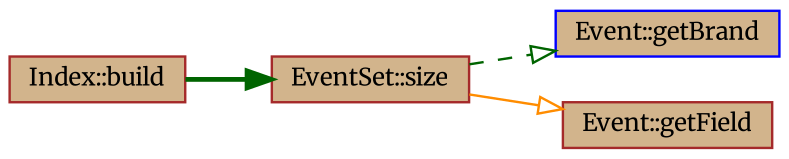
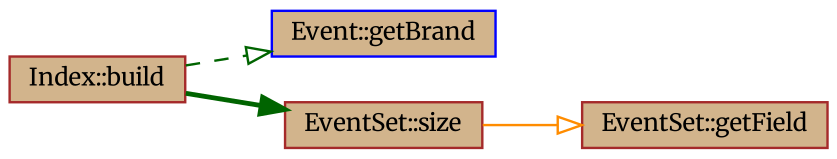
edge "EventSet::size" -> "Event::getBrand": now "Index::build" -> "Event::getBrand"
node "Event::getField": label "Event::getField" -> "EventSet::getField"
